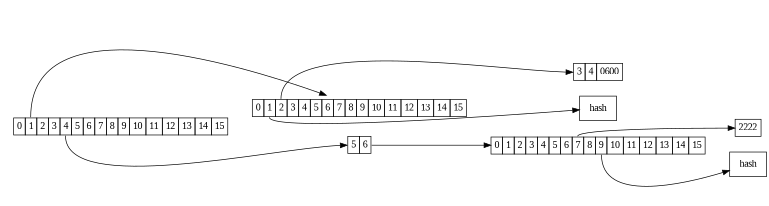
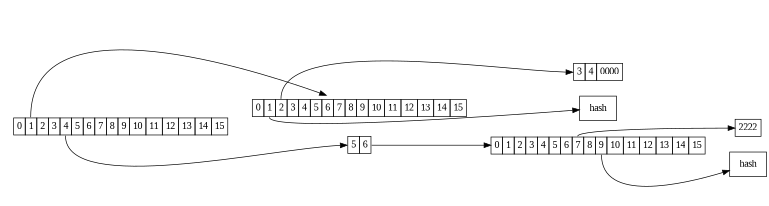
node "3": text "0600" -> "0000"
